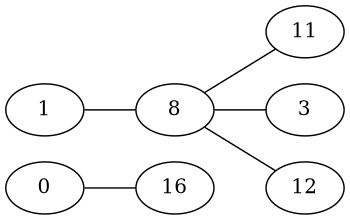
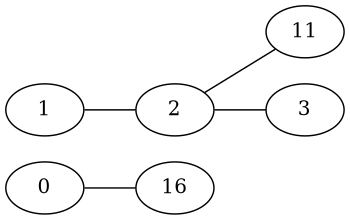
node "8": label "8" -> "2"
node "12": removed
